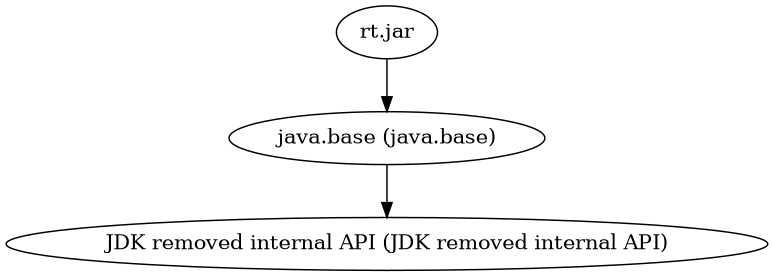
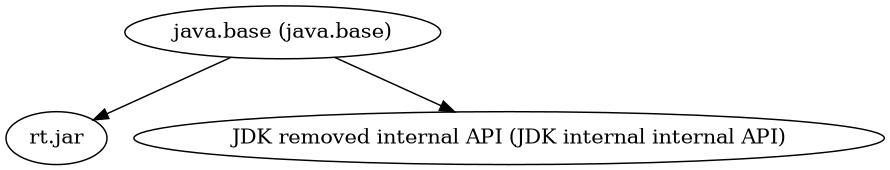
edge "rt.jar" -> "java.base (java.base)": reversed
node "JDK removed internal API (JDK removed internal API)": label "JDK removed internal API (JDK removed internal API)" -> "JDK removed internal API (JDK internal internal API)"
